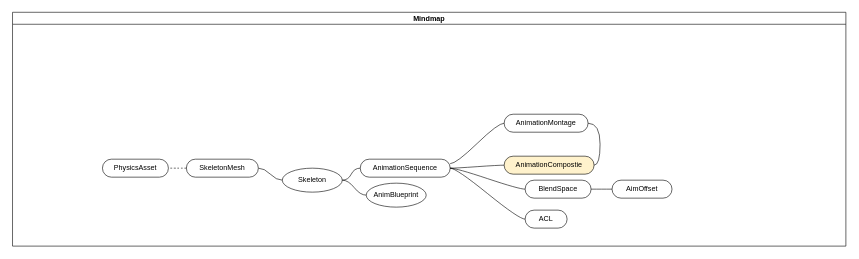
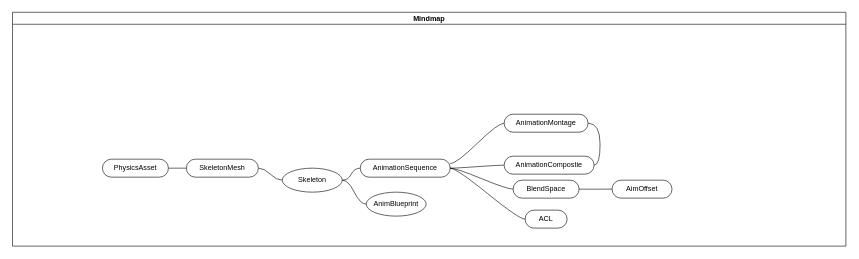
node "AnimationCompostie": fillcolor #fff2cc -> #ffffff
edge "PhysicsAsset" -- "SkeletonMesh": style dashed -> solid
node "BlendSpace": moved (558, 189) -> (546, 189)
node "AnimBlueprint": moved (396, 195) -> (396, 204)
